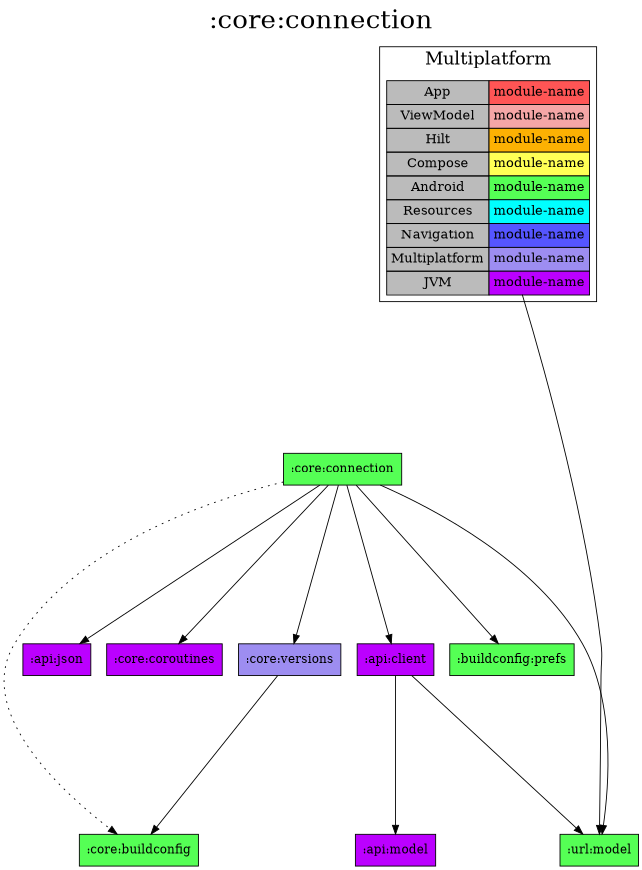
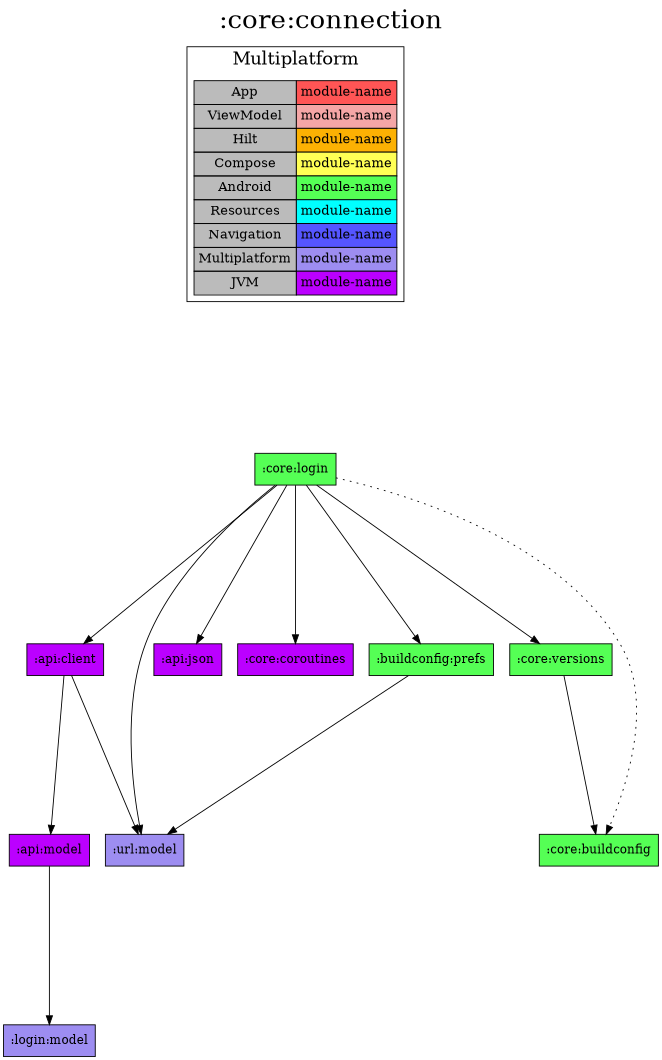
node ":core:connection": label ":core:connection" -> ":core:login"
edge "App" -> ":url:model": now ":buildconfig:prefs" -> ":url:model"
node ":core:versions": fillcolor #9d8df1 -> #55ff55
node ":url:model": fillcolor #55ff55 -> #9d8df1
node ":login:model": added
